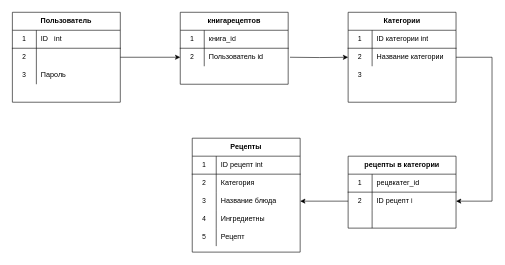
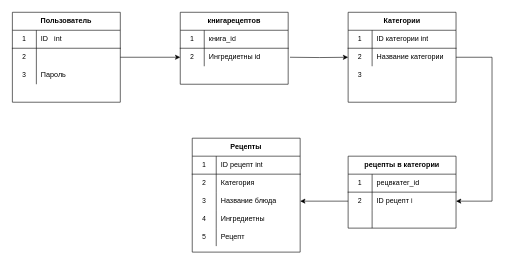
node "Пользователь id": label "Пользователь id" -> "Ингредиетны id"
